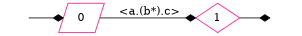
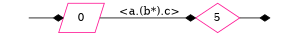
node "1": label "1" -> "5"
